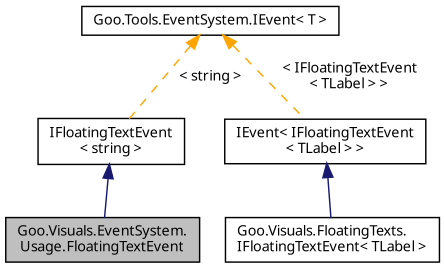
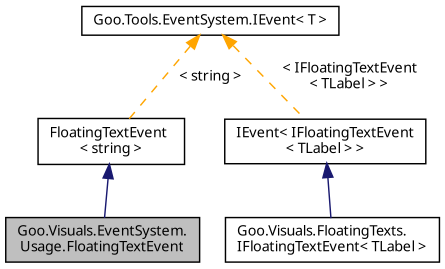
node "IFloatingTextEvent < string >": label "IFloatingTextEvent < string >" -> "FloatingTextEvent < string >"
